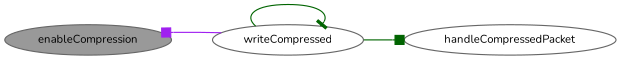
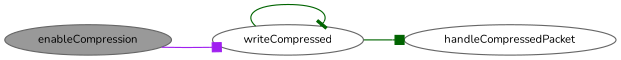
edge "writeCompressed" -> "enableCompression": reversed
